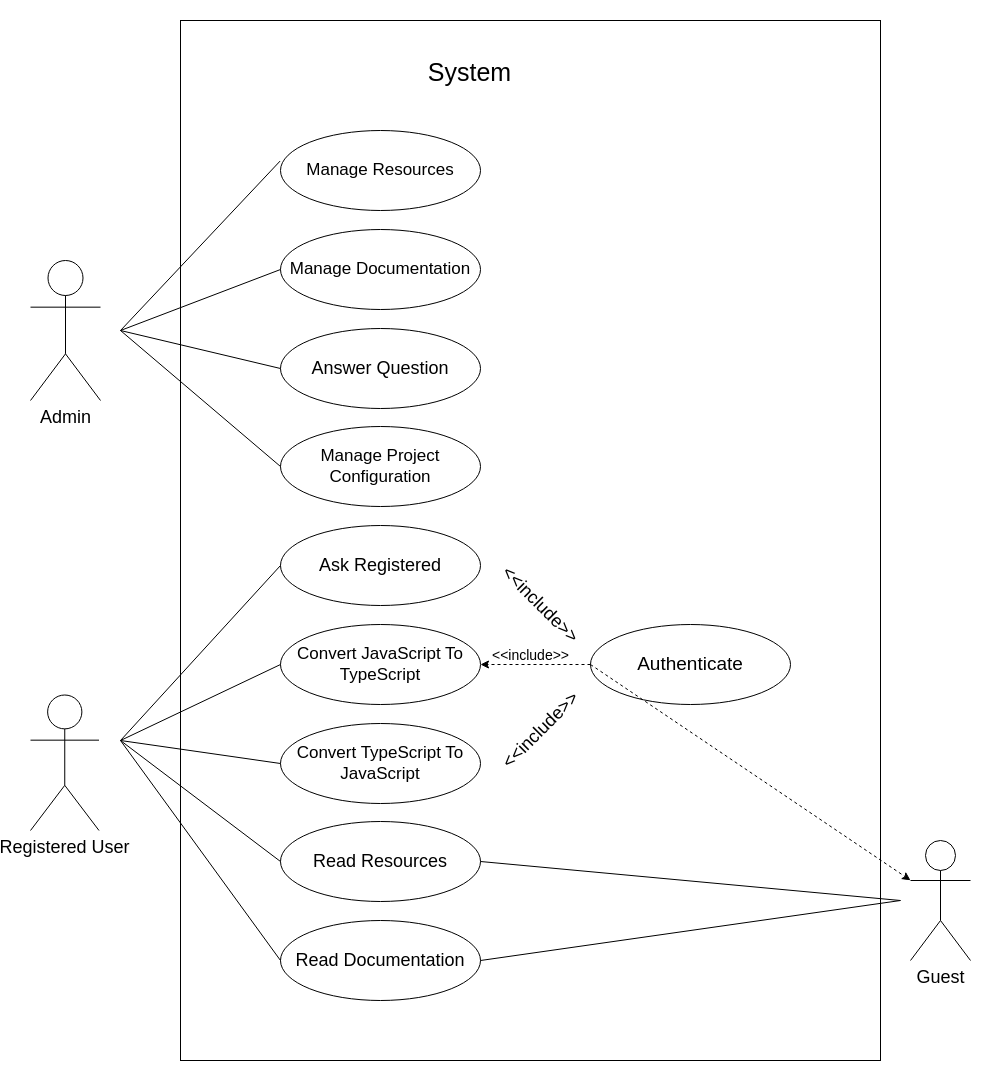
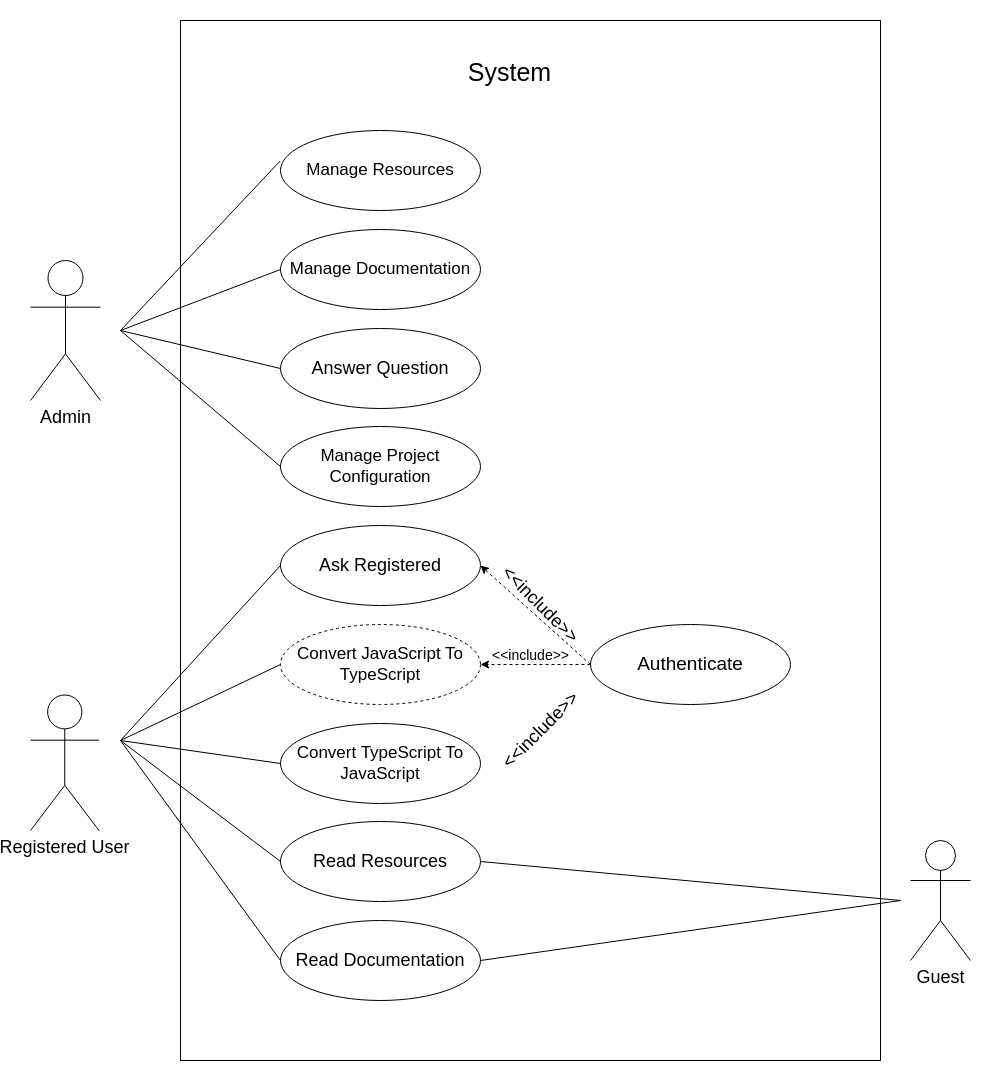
node "System": moved (470, 71) -> (510, 71)
node "Convert JavaScript To TypeScript": style solid -> dashed
edge "Authenticate" -> "Guest": now "Authenticate" -> "Ask Registered"
